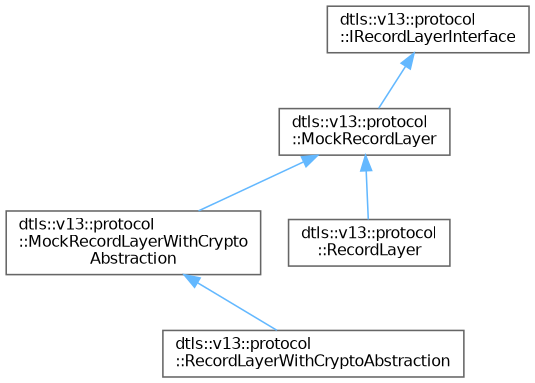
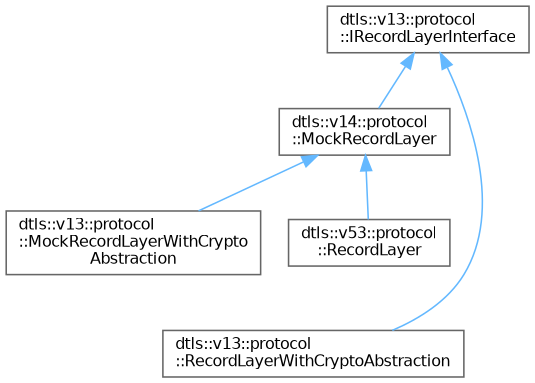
node "dtls::v13::protocol ::MockRecordLayer": label "dtls::v13::protocol ::MockRecordLayer" -> "dtls::v14::protocol ::MockRecordLayer"
node "dtls::v13::protocol ::RecordLayer": label "dtls::v13::protocol ::RecordLayer" -> "dtls::v53::protocol ::RecordLayer"
edge "dtls::v13::protocol ::RecordLayerWithCryptoAbstraction" -> "dtls::v13::protocol ::MockRecordLayerWithCrypto Abstraction": now "dtls::v13::protocol ::RecordLayerWithCryptoAbstraction" -> "dtls::v13::protocol ::IRecordLayerInterface"
